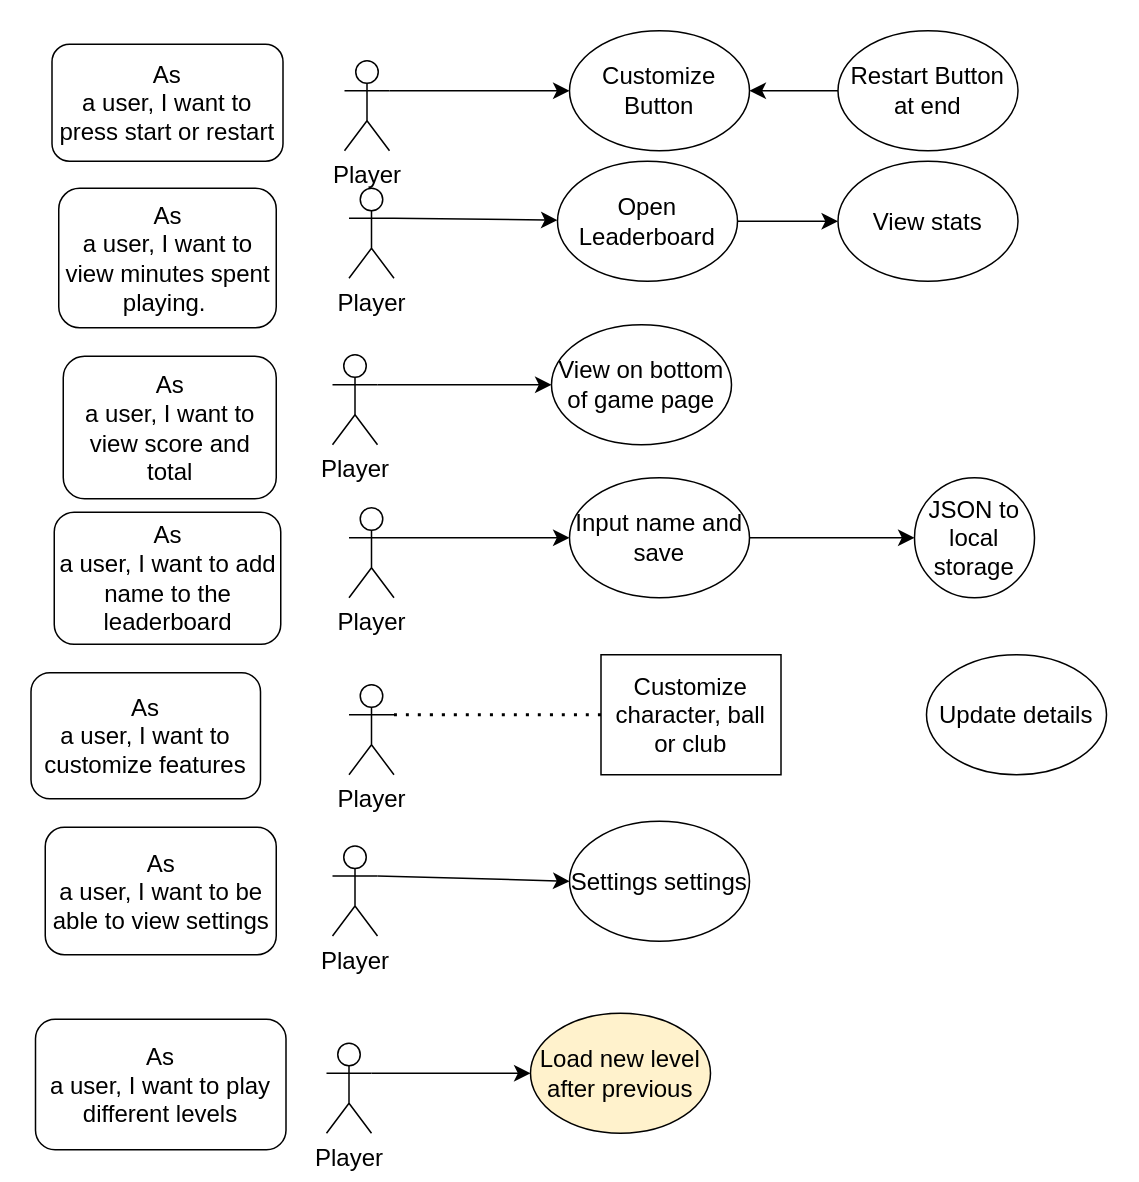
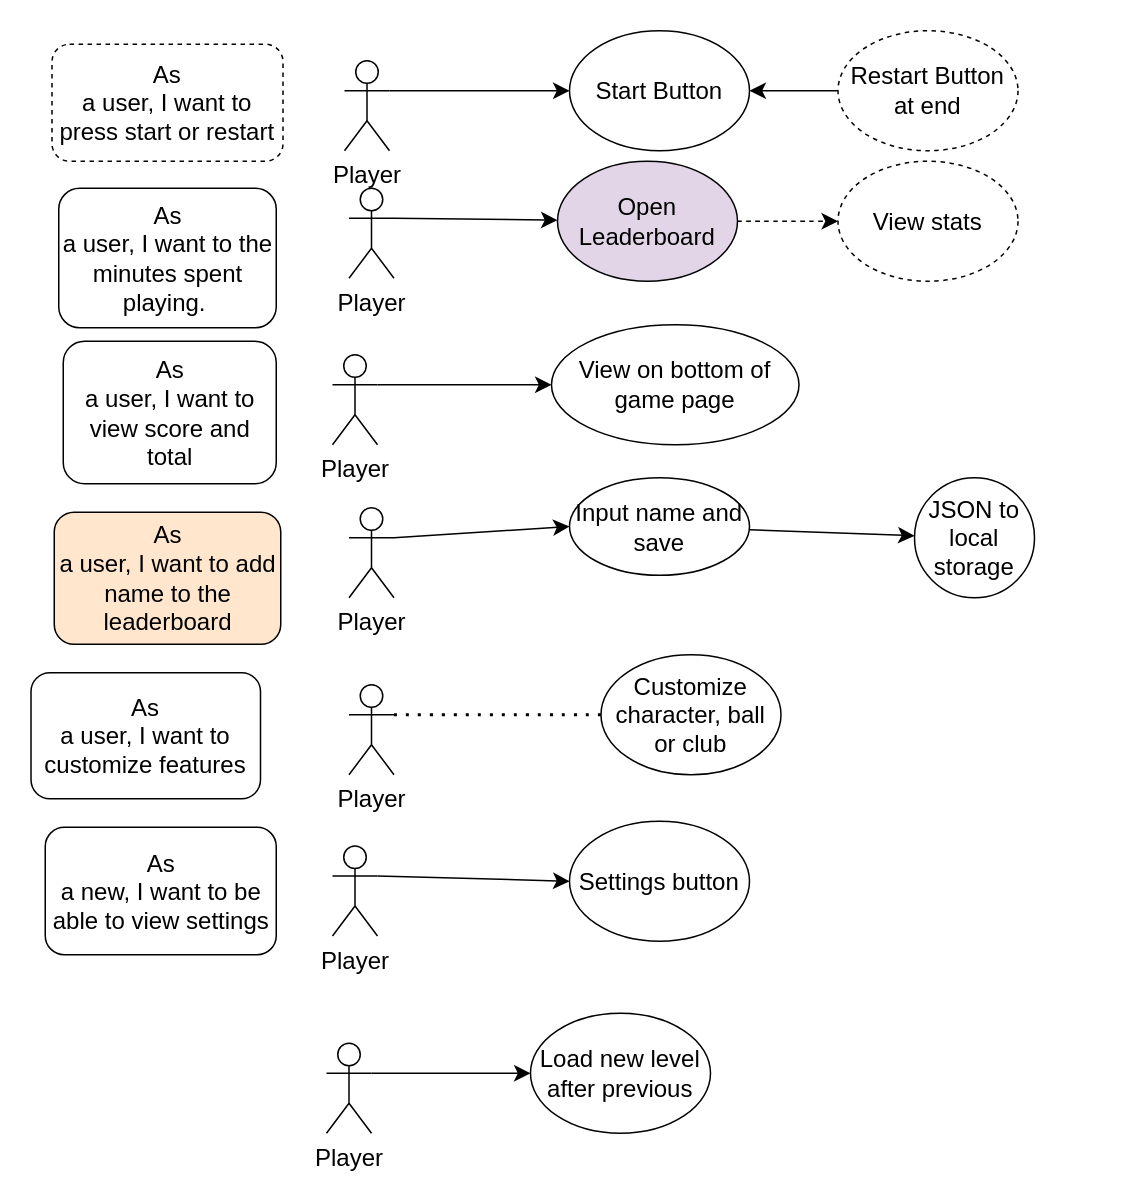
node "Customize Button": label "Customize Button" -> "Start Button"
node "Restart Button at end": style solid -> dashed
node "As a user, I want to press start or restart": style solid -> dashed
node "Open Leaderboard": fillcolor #ffffff -> #e1d5e7
edge "Open Leaderboard" -> "View stats": style solid -> dashed
node "View stats": style solid -> dashed
node "As a user, I want to view minutes spent playing.": label "As a user, I want to view minutes spent playing." -> "As a user, I want to the minutes spent playing."
node "View on bottom of game page": size 180x120 -> 248x120
node "As a user, I want to view score and total": moved (170, 428) -> (170, 413)
node "Input name and save": size 180x120 -> 180x98
node "As a user, I want to add name to the leaderboard": fillcolor #ffffff -> #ffe6cc
node "Customize character, ball or club": shape rectangle -> ellipse
node "Update details": removed
node "Settings settings": label "Settings settings" -> "Settings button"
node "As a user, I want to be able to view settings": label "As a user, I want to be able to view settings" -> "As a new, I want to be able to view settings"
node "Load new level after previous": fillcolor #fff2cc -> #ffffff
node "As a user, I want to play different levels": removed
